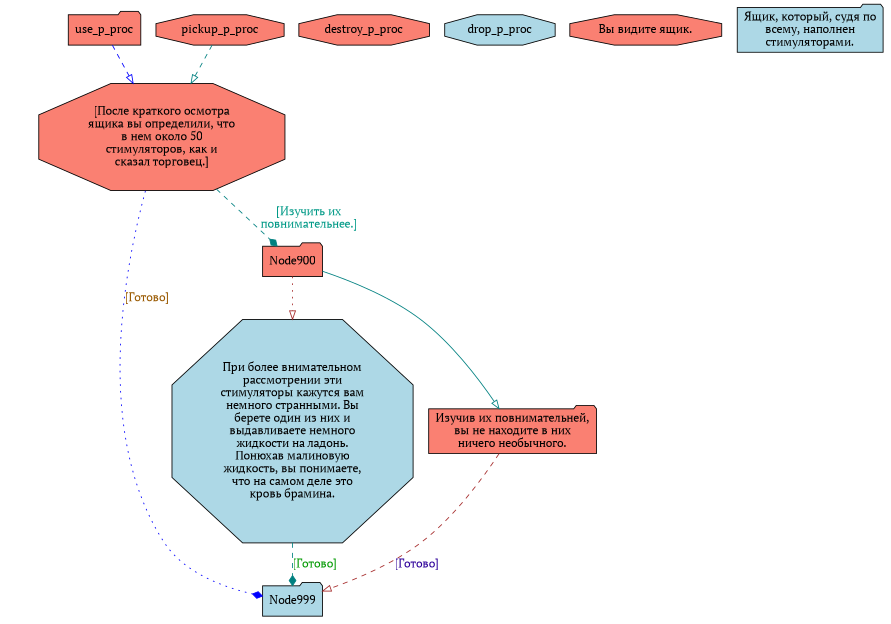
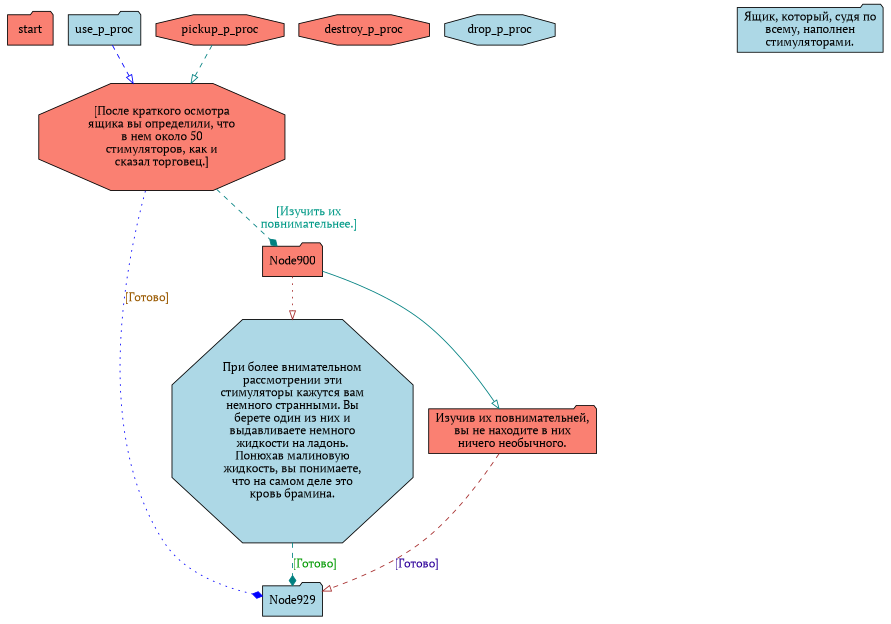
node "start": added
node "use_p_proc": fillcolor salmon -> lightblue
node "Вы видите ящик.": removed
node "Node999": label "Node999" -> "Node929"
